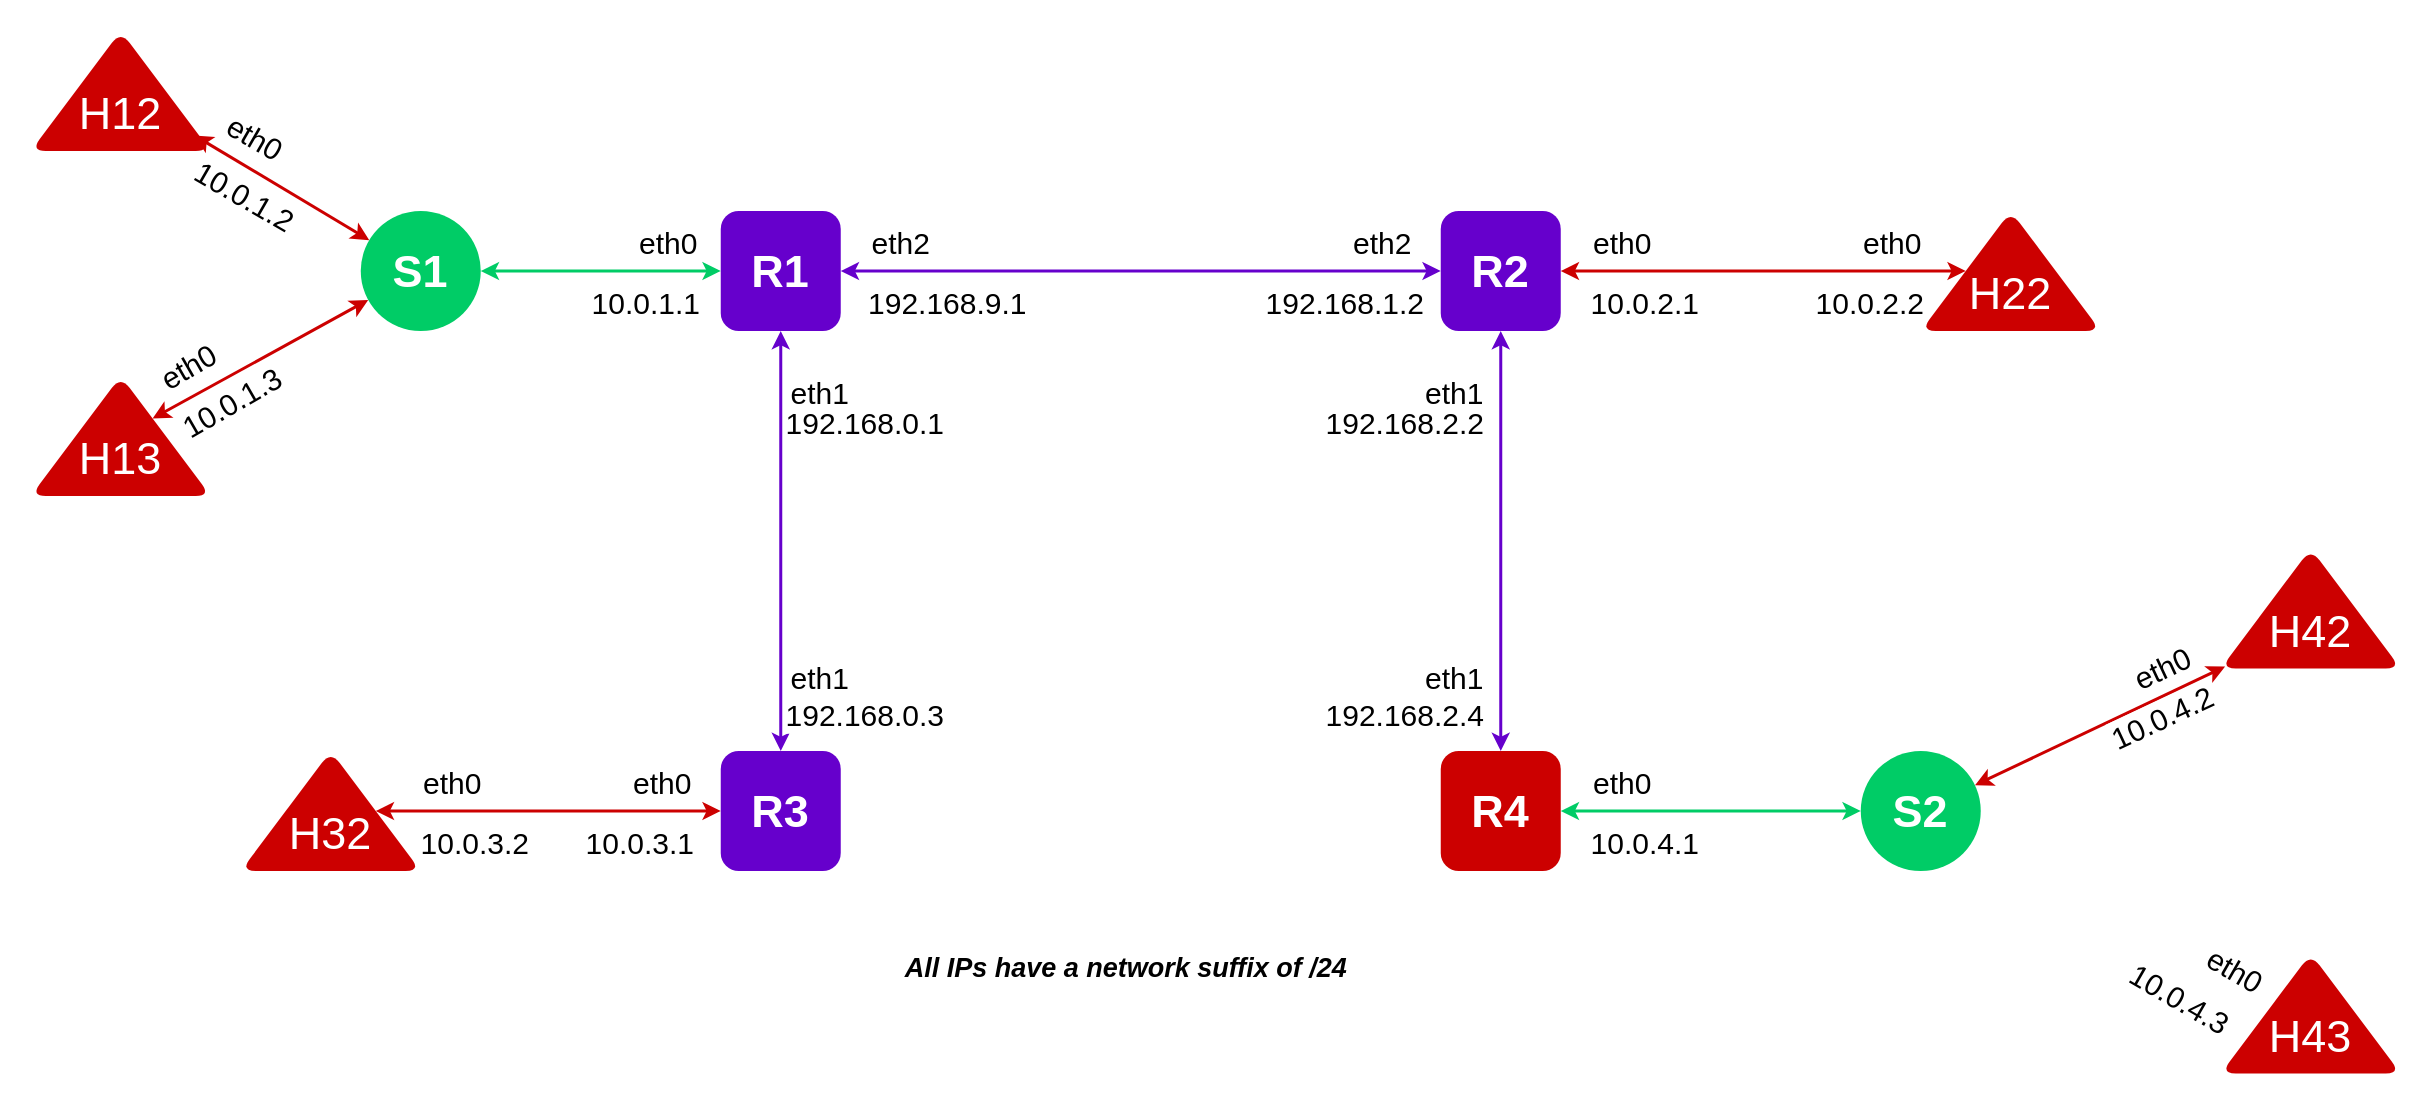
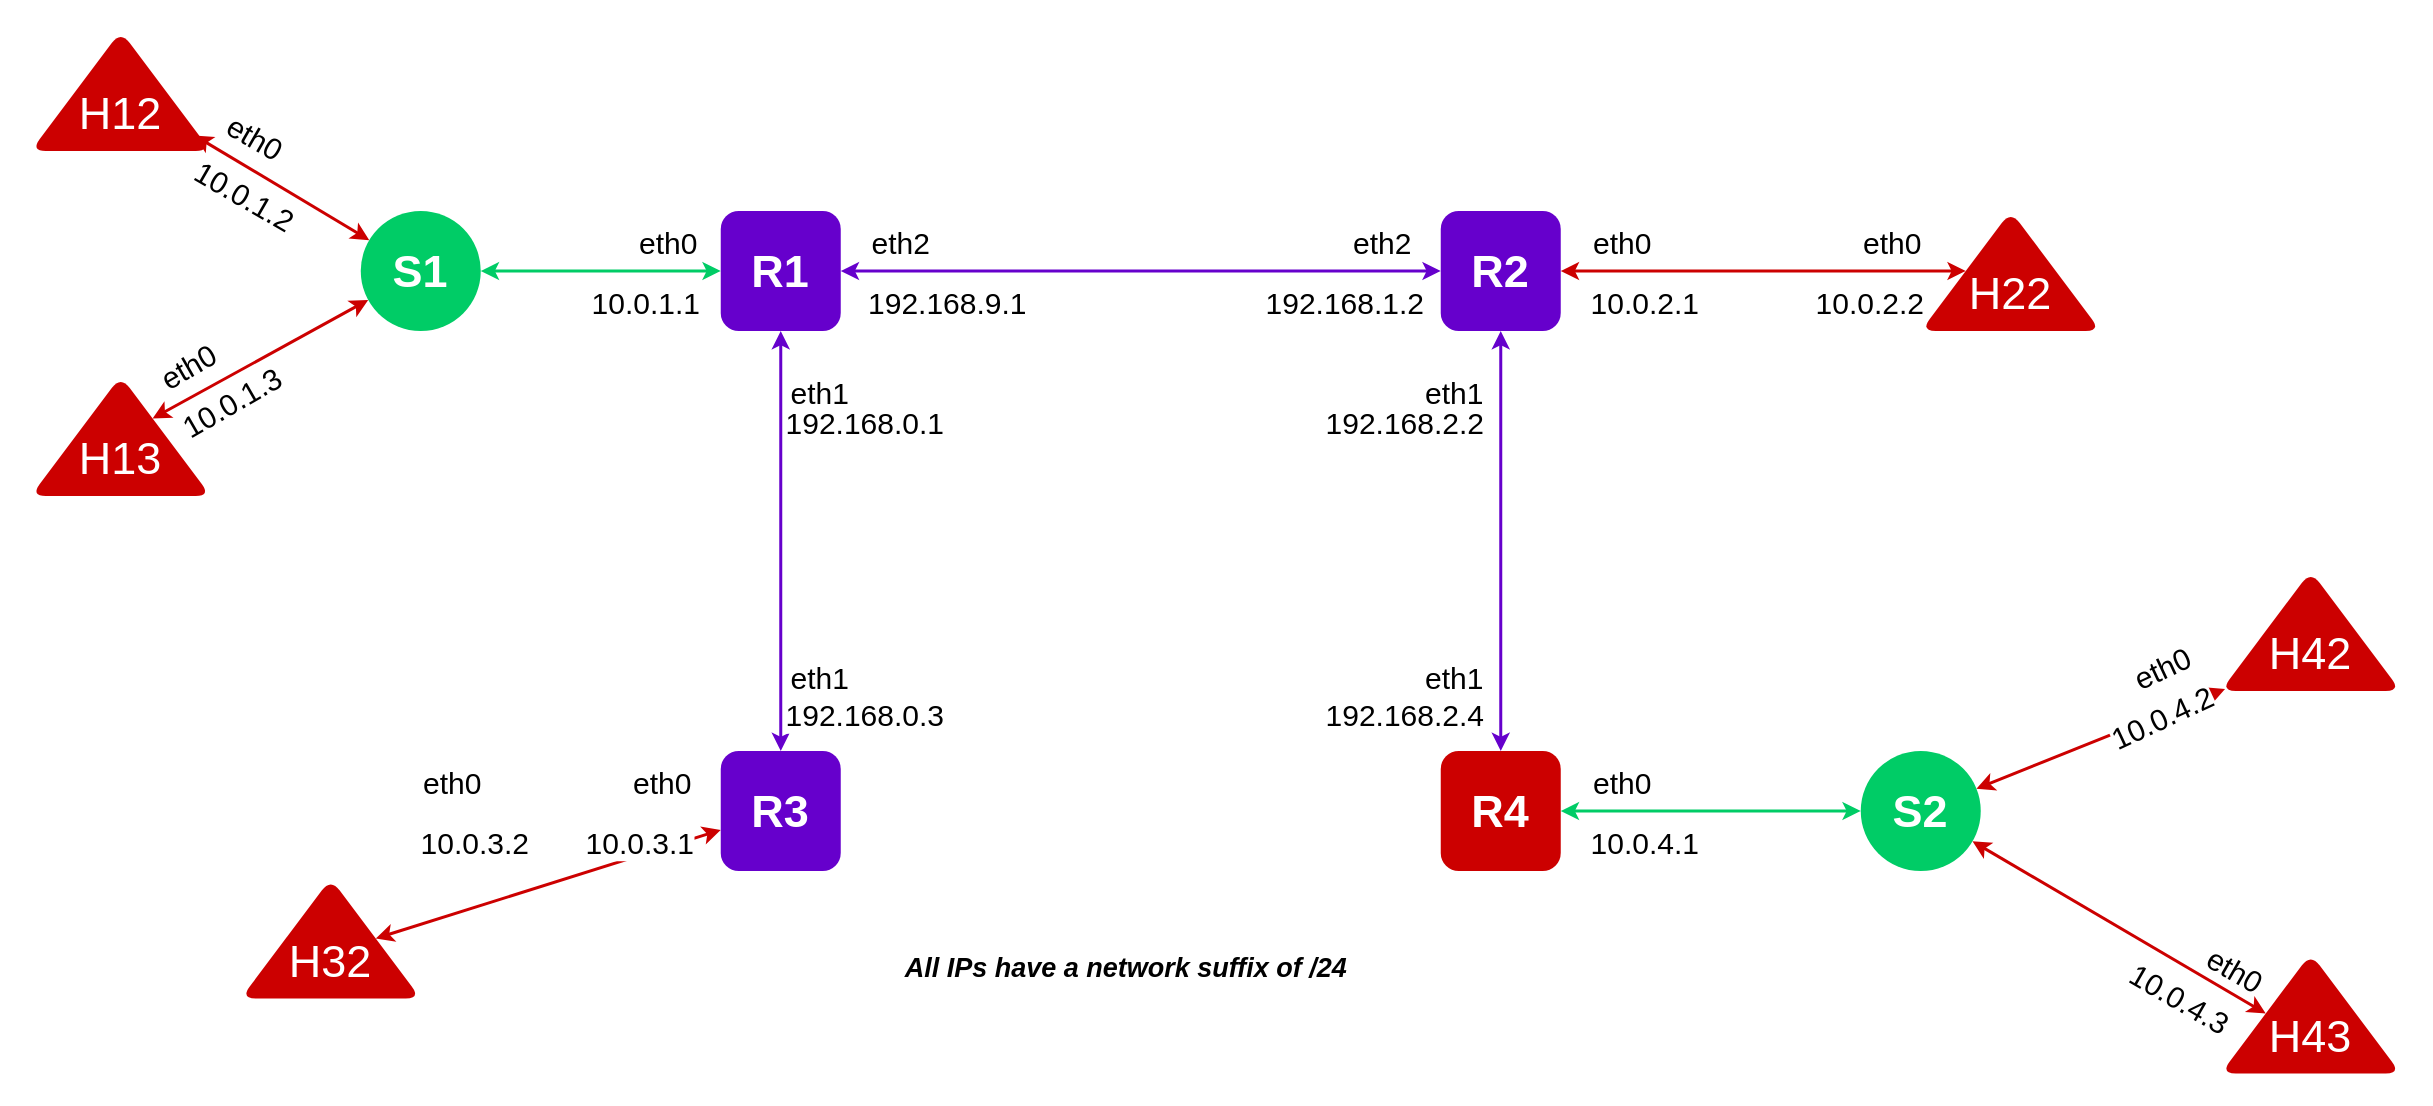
node "H42": moved (2311, 608) -> (2311, 631)
node "H32": moved (331, 811) -> (331, 938)
edge "S2" -- "H43": added
